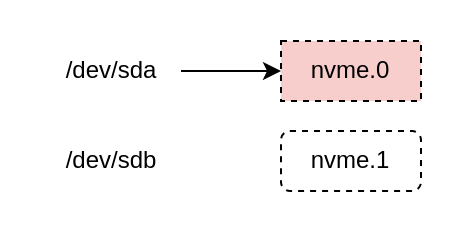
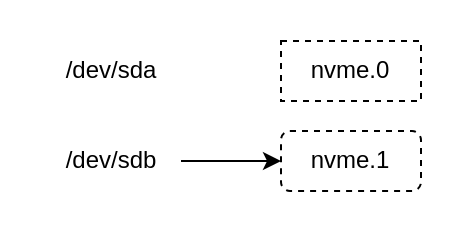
edge "/dev/sda" -> "nvme.0": removed
node "nvme.0": fillcolor #f8cecc -> #ffffff
edge "/dev/sdb" -> "nvme.1": added
